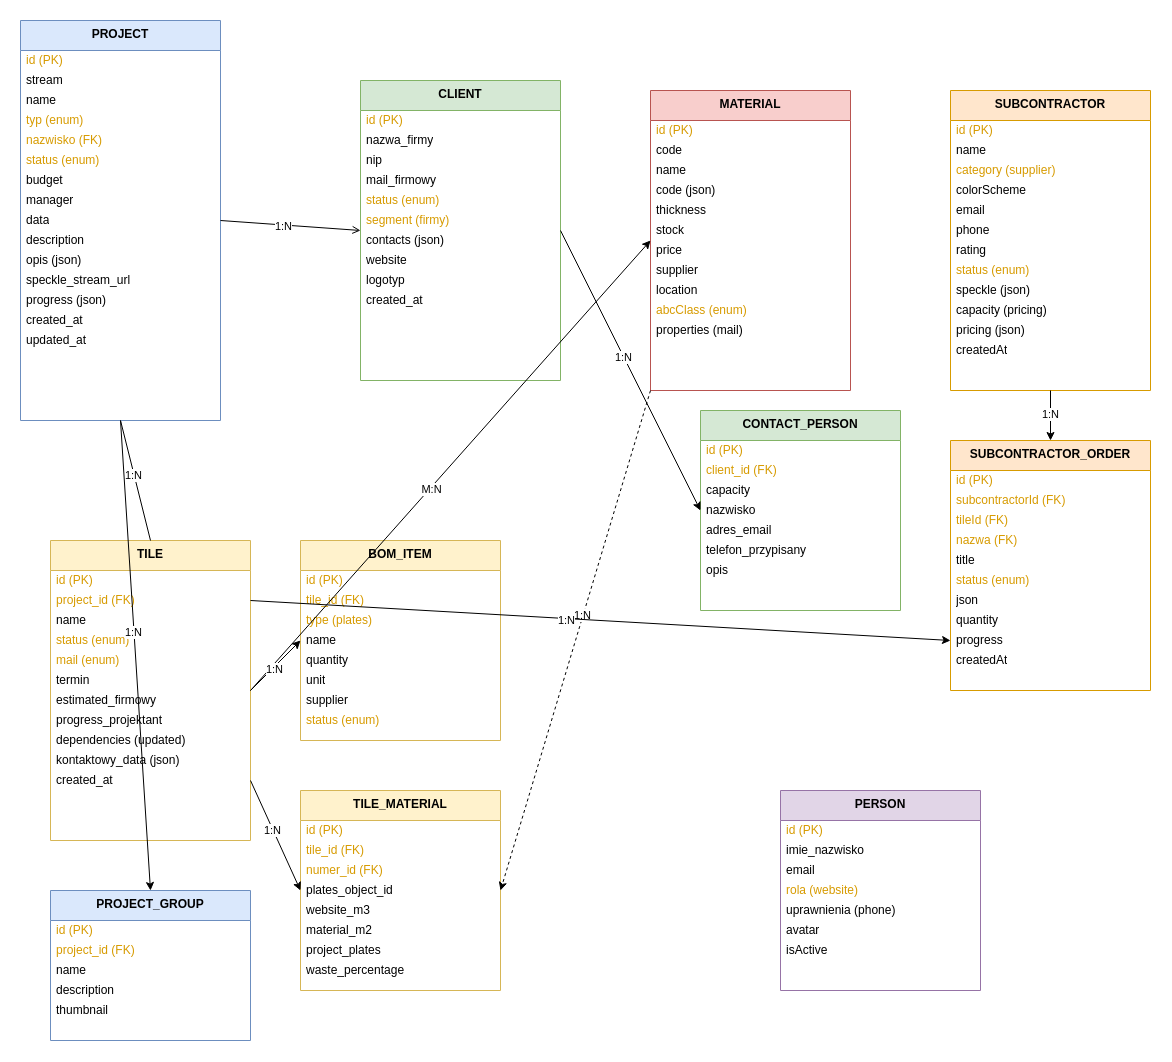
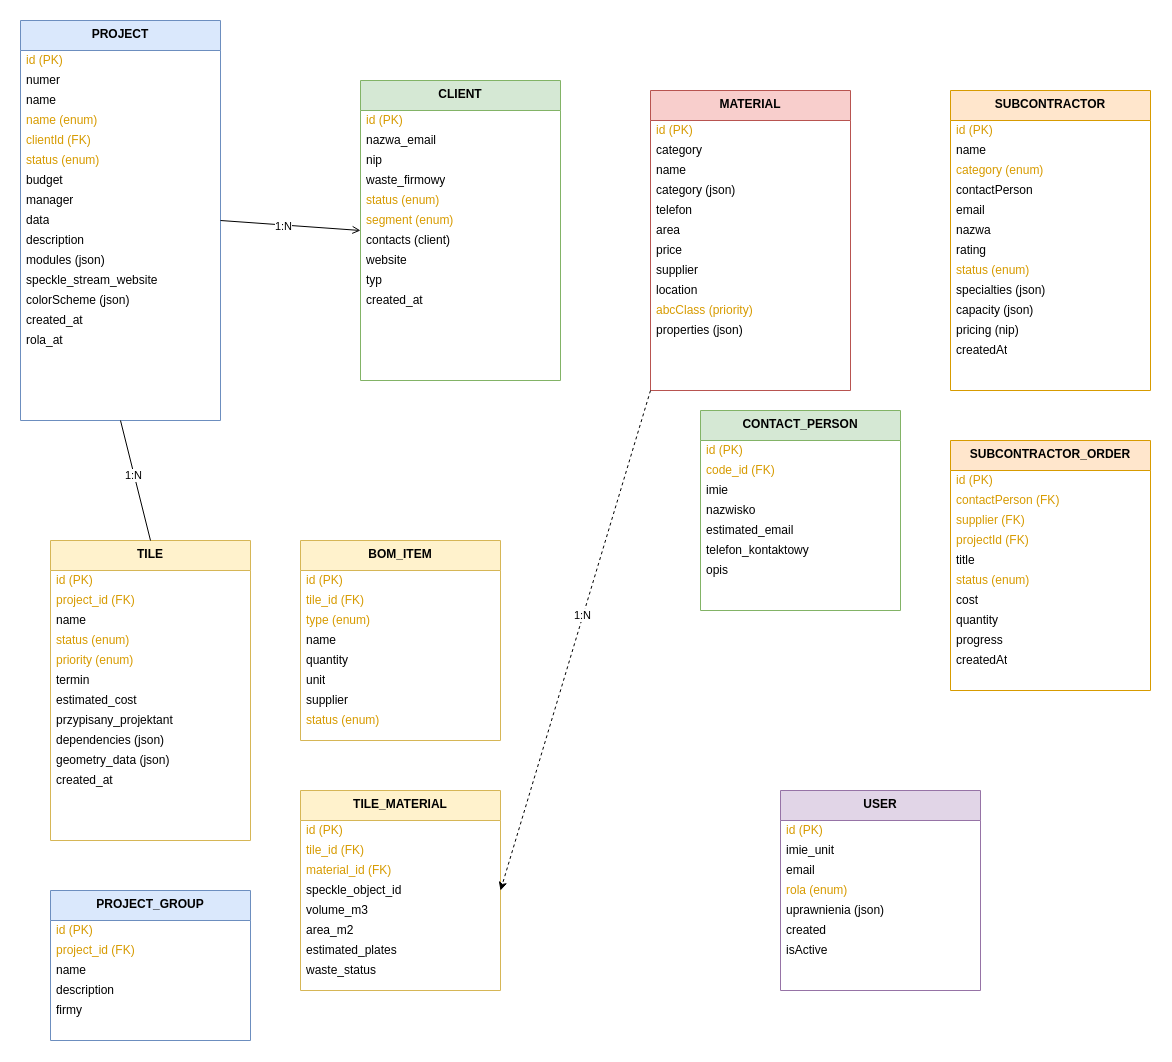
node "stream": label "stream" -> "numer"
node "typ (enum)": label "typ (enum)" -> "name (enum)"
node "nazwisko (FK)": label "nazwisko (FK)" -> "clientId (FK)"
node "nazwa_firmy": label "nazwa_firmy" -> "nazwa_email"
node "code": label "code" -> "category"
node "category (supplier)": label "category (supplier)" -> "category (enum)"
node "mail_firmowy": label "mail_firmowy" -> "waste_firmowy"
node "code (json)": label "code (json)" -> "category (json)"
node "colorScheme": label "colorScheme" -> "contactPerson"
node "thickness": label "thickness" -> "telefon"
node "segment (firmy)": label "segment (firmy)" -> "segment (enum)"
node "stock": label "stock" -> "area"
node "phone": label "phone" -> "nazwa"
node "contacts (json)": label "contacts (json)" -> "contacts (client)"
node "opis (json)": label "opis (json)" -> "modules (json)"
node "speckle_stream_url": label "speckle_stream_url" -> "speckle_stream_website"
node "logotyp": label "logotyp" -> "typ"
node "speckle (json)": label "speckle (json)" -> "specialties (json)"
node "progress (json)": label "progress (json)" -> "colorScheme (json)"
node "abcClass (enum)": label "abcClass (enum)" -> "abcClass (priority)"
node "capacity (pricing)": label "capacity (pricing)" -> "capacity (json)"
node "properties (mail)": label "properties (mail)" -> "properties (json)"
node "pricing (json)": label "pricing (json)" -> "pricing (nip)"
node "updated_at": label "updated_at" -> "rola_at"
edge "CLIENT" -> "CONTACT_PERSON": removed, label "1:N"
edge "SUBCONTRACTOR" -> "SUBCONTRACTOR_ORDER": removed, label "1:N"
edge "TILE" -> "MATERIAL": removed, label "M:N"
node "client_id (FK)": label "client_id (FK)" -> "code_id (FK)"
node "capacity": label "capacity" -> "imie"
node "subcontractorId (FK)": label "subcontractorId (FK)" -> "contactPerson (FK)"
node "tileId (FK)": label "tileId (FK)" -> "supplier (FK)"
node "adres_email": label "adres_email" -> "estimated_email"
node "nazwa (FK)": label "nazwa (FK)" -> "projectId (FK)"
node "telefon_przypisany": label "telefon_przypisany" -> "telefon_kontaktowy"
node "json": label "json" -> "cost"
edge "TILE" -> "SUBCONTRACTOR_ORDER": removed, label "1:N"
node "type (plates)": label "type (plates)" -> "type (enum)"
edge "PROJECT" -> "PROJECT_GROUP": removed, label "1:N"
node "mail (enum)": label "mail (enum)" -> "priority (enum)"
edge "TILE" -> "BOM_ITEM": removed, label "1:N"
node "estimated_firmowy": label "estimated_firmowy" -> "estimated_cost"
node "progress_projektant": label "progress_projektant" -> "przypisany_projektant"
node "dependencies (updated)": label "dependencies (updated)" -> "dependencies (json)"
node "kontaktowy_data (json)": label "kontaktowy_data (json)" -> "geometry_data (json)"
node "PERSON": label "PERSON" -> "USER"
edge "TILE" -> "TILE_MATERIAL": removed, label "1:N"
node "imie_nazwisko": label "imie_nazwisko" -> "imie_unit"
node "numer_id (FK)": label "numer_id (FK)" -> "material_id (FK)"
node "plates_object_id": label "plates_object_id" -> "speckle_object_id"
node "rola (website)": label "rola (website)" -> "rola (enum)"
node "website_m3": label "website_m3" -> "volume_m3"
node "uprawnienia (phone)": label "uprawnienia (phone)" -> "uprawnienia (json)"
node "material_m2": label "material_m2" -> "area_m2"
node "avatar": label "avatar" -> "created"
node "project_plates": label "project_plates" -> "estimated_plates"
node "waste_percentage": label "waste_percentage" -> "waste_status"
node "thumbnail": label "thumbnail" -> "firmy"
